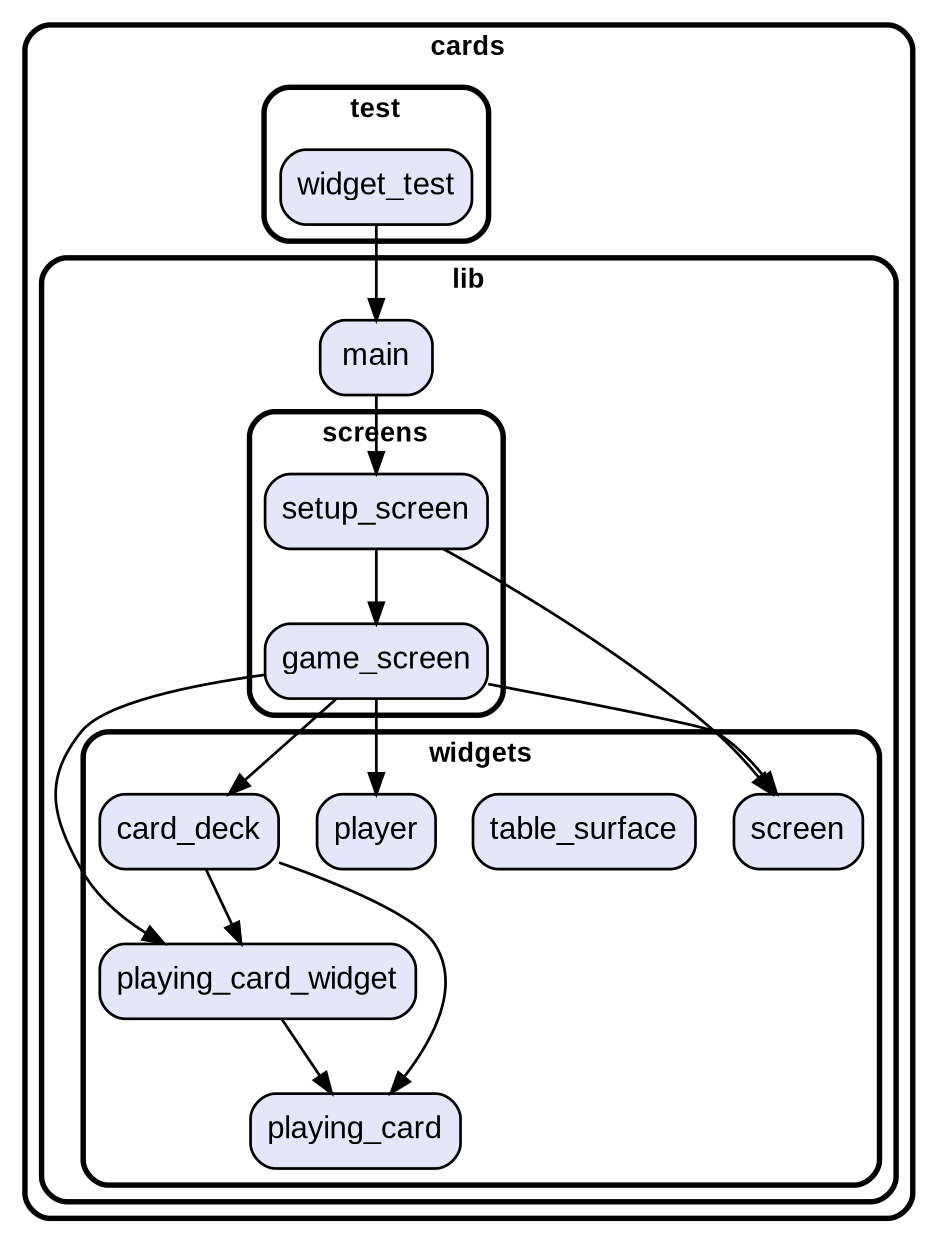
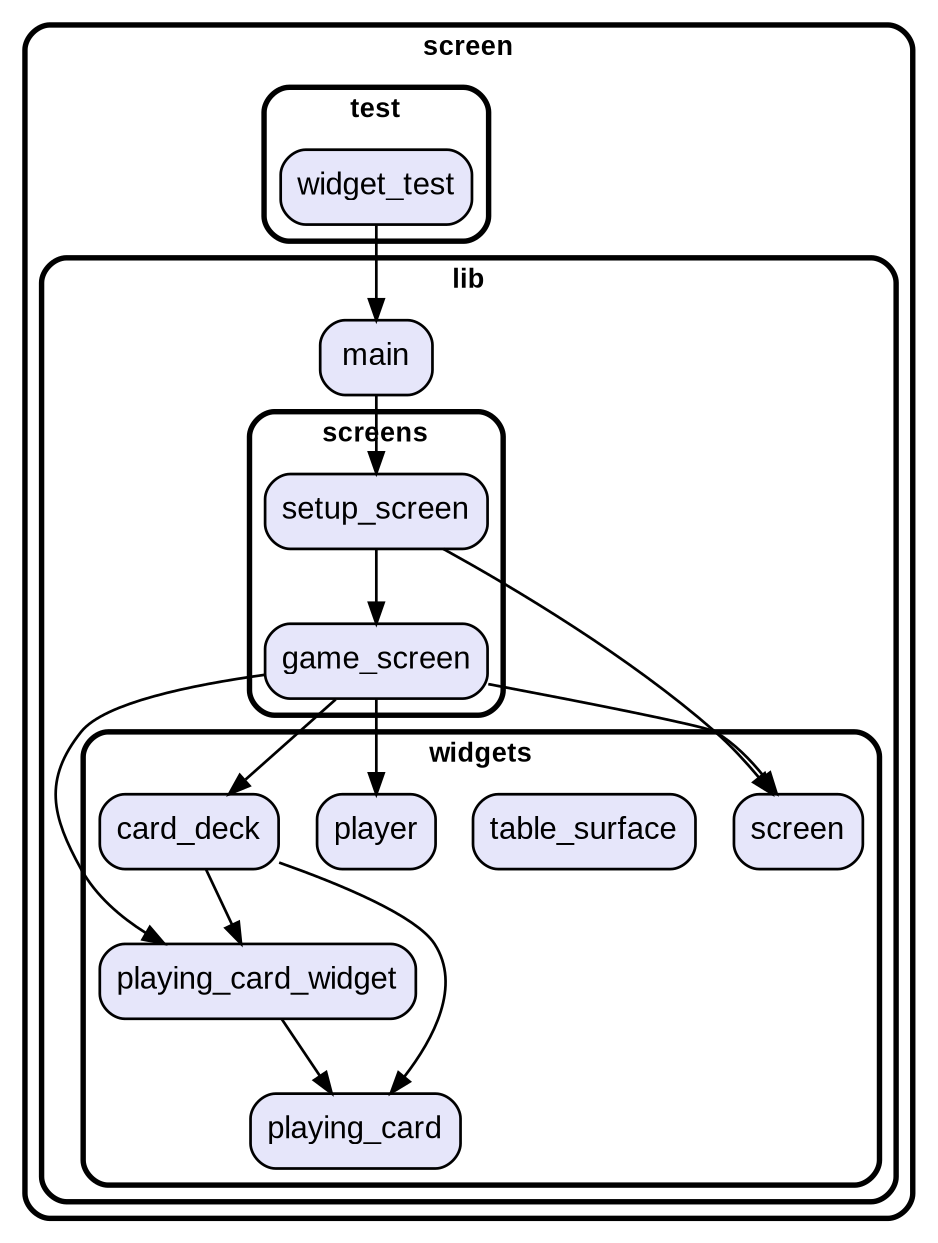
cluster "cards": label "cards" -> "screen"
